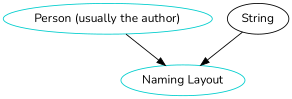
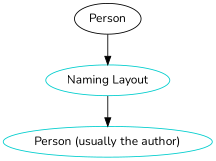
node "String": label "String" -> "Person"
edge "Person (usually the author)" -> "Naming Layout": reversed
